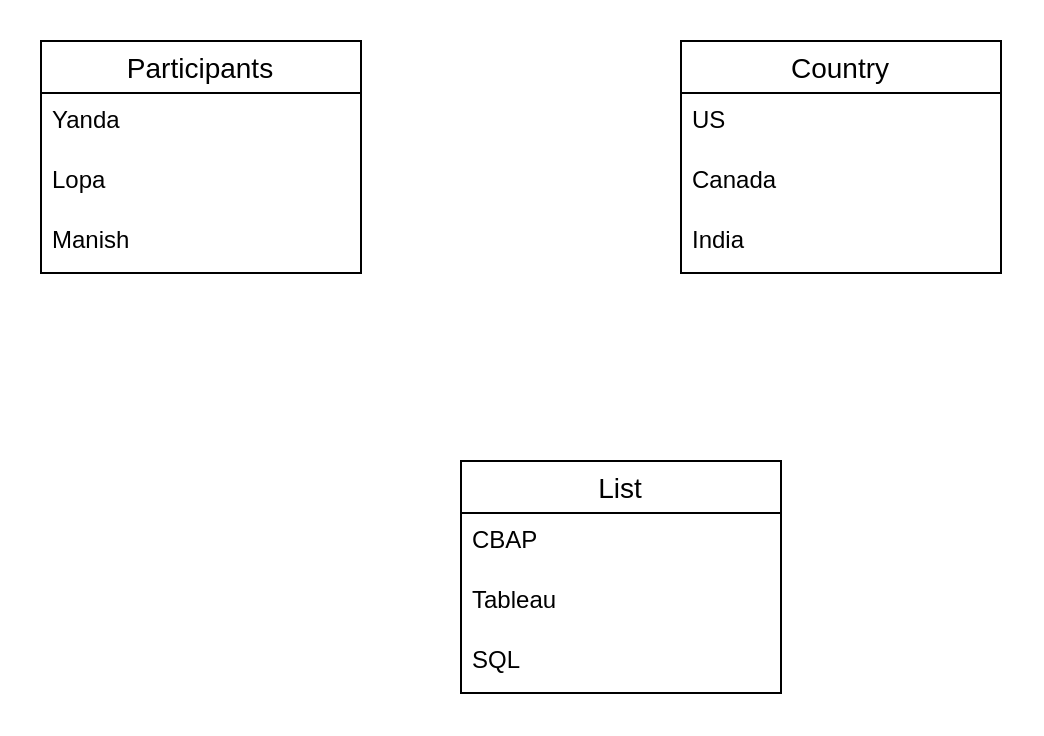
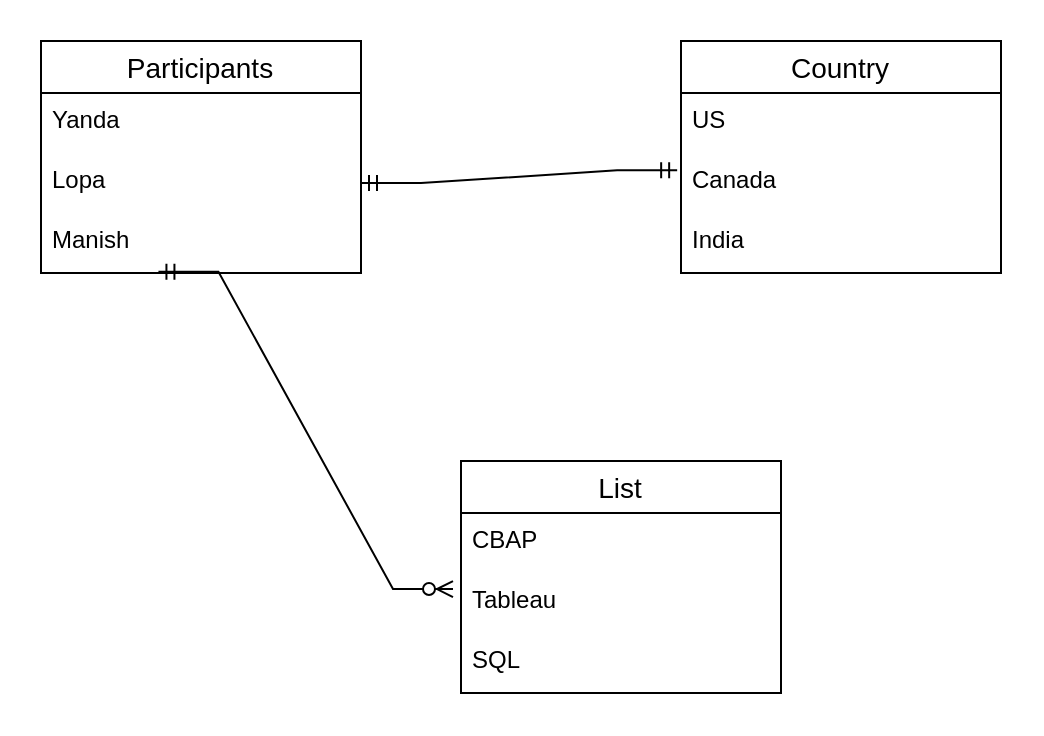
edge "Lopa" -- "Canada": added
edge "Manish" -- "Tableau": added
